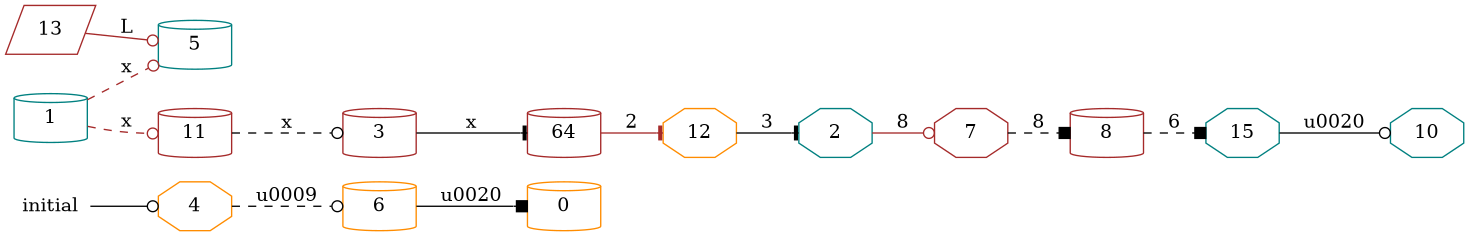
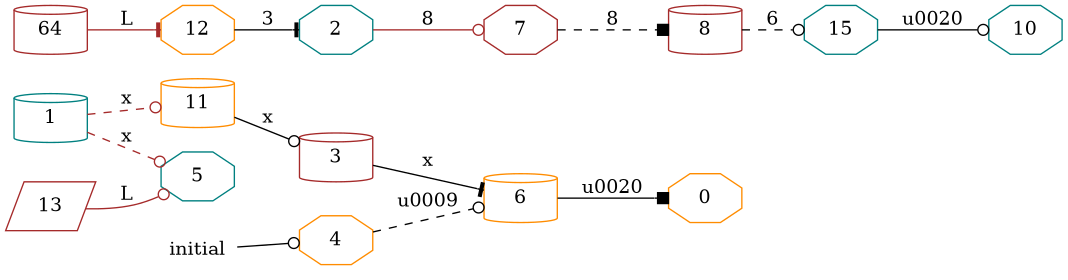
node "5": shape cylinder -> octagon
edge "64" -> "12": label "2" -> "L"
node "11": color brown -> darkorange
edge "11" -> "3": style dashed -> solid
edge "3" -> "64": now "3" -> "6"
edge "8" -> "15": arrowhead box -> odot
node "0": shape cylinder -> octagon
